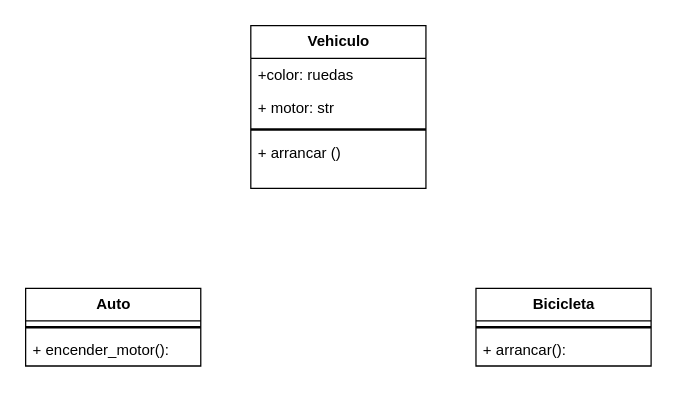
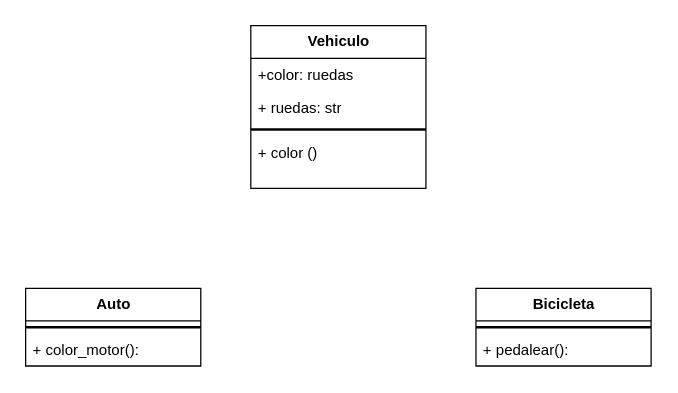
node "+ motor: str": label "+ motor: str" -> "+ ruedas: str"
node "+ arrancar ()": label "+ arrancar ()" -> "+ color ()"
node "+ encender_motor():": label "+ encender_motor():" -> "+ color_motor():"
node "+ arrancar():": label "+ arrancar():" -> "+ pedalear():"
